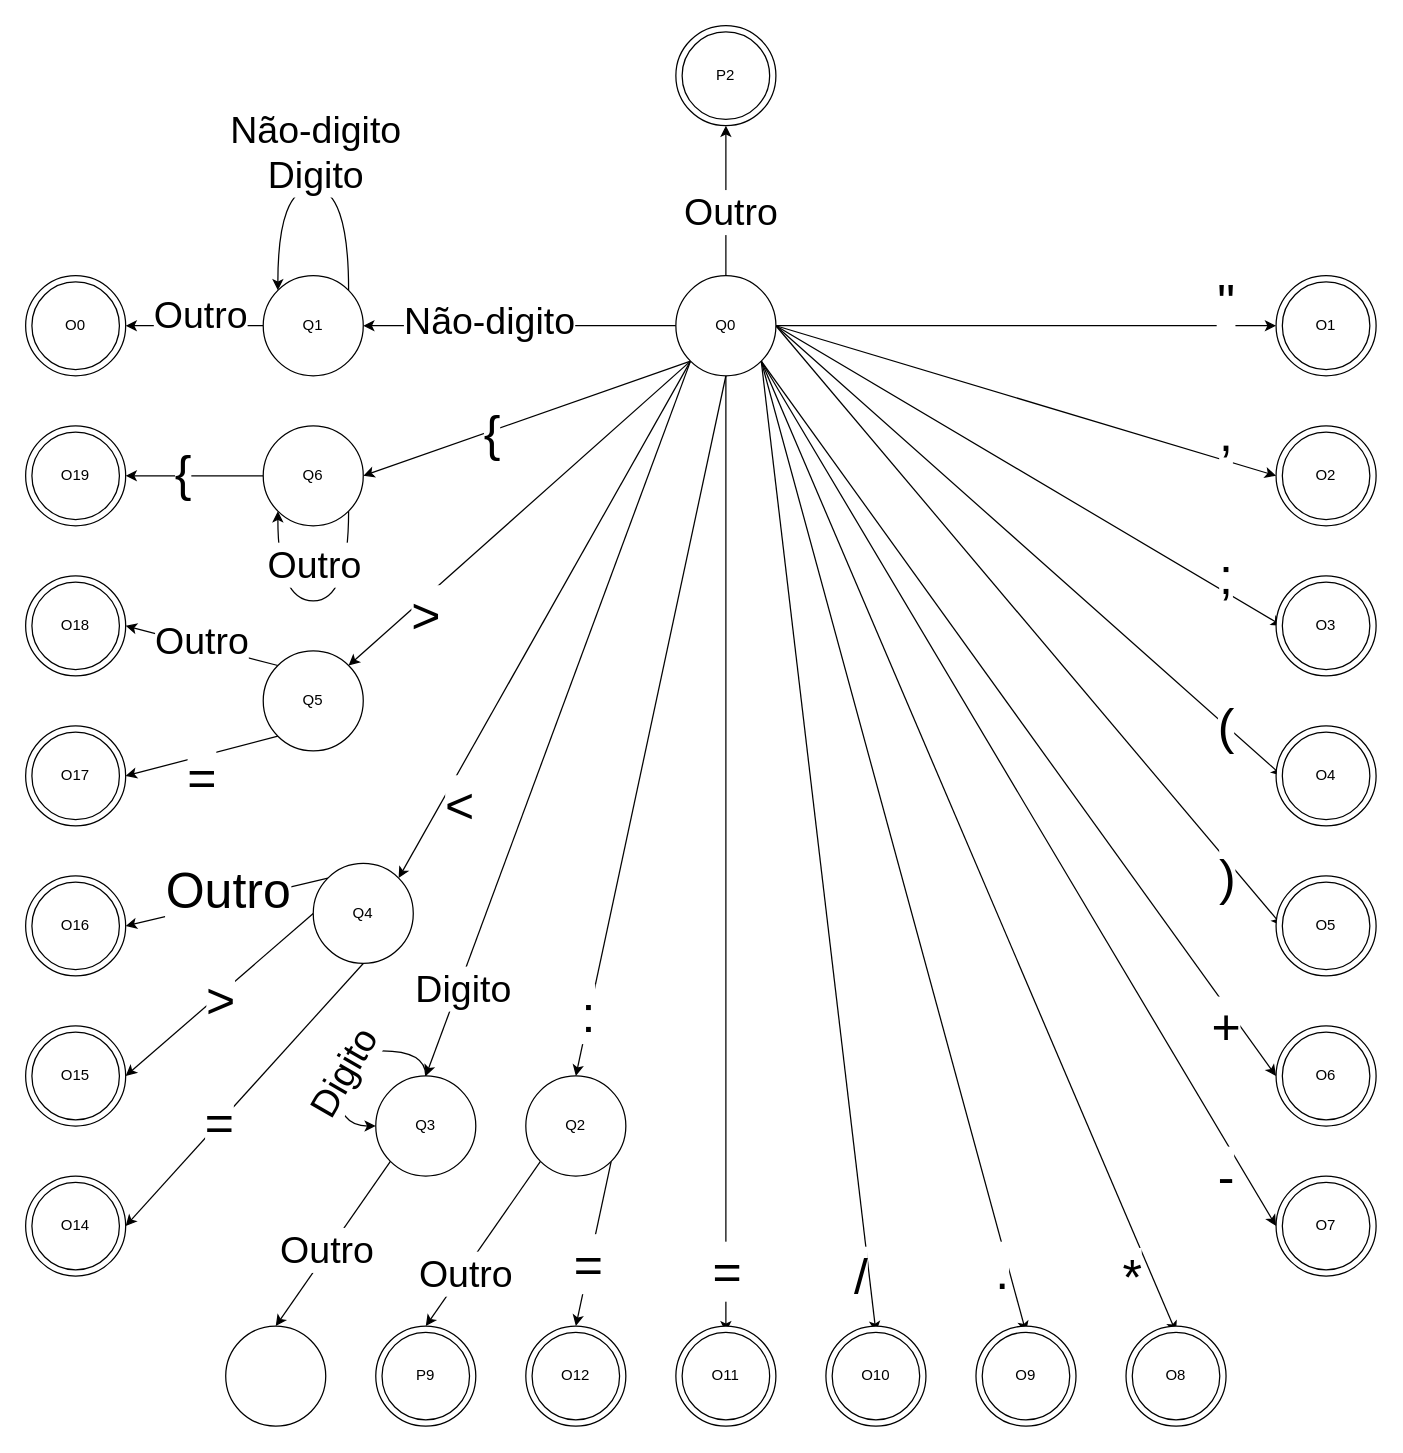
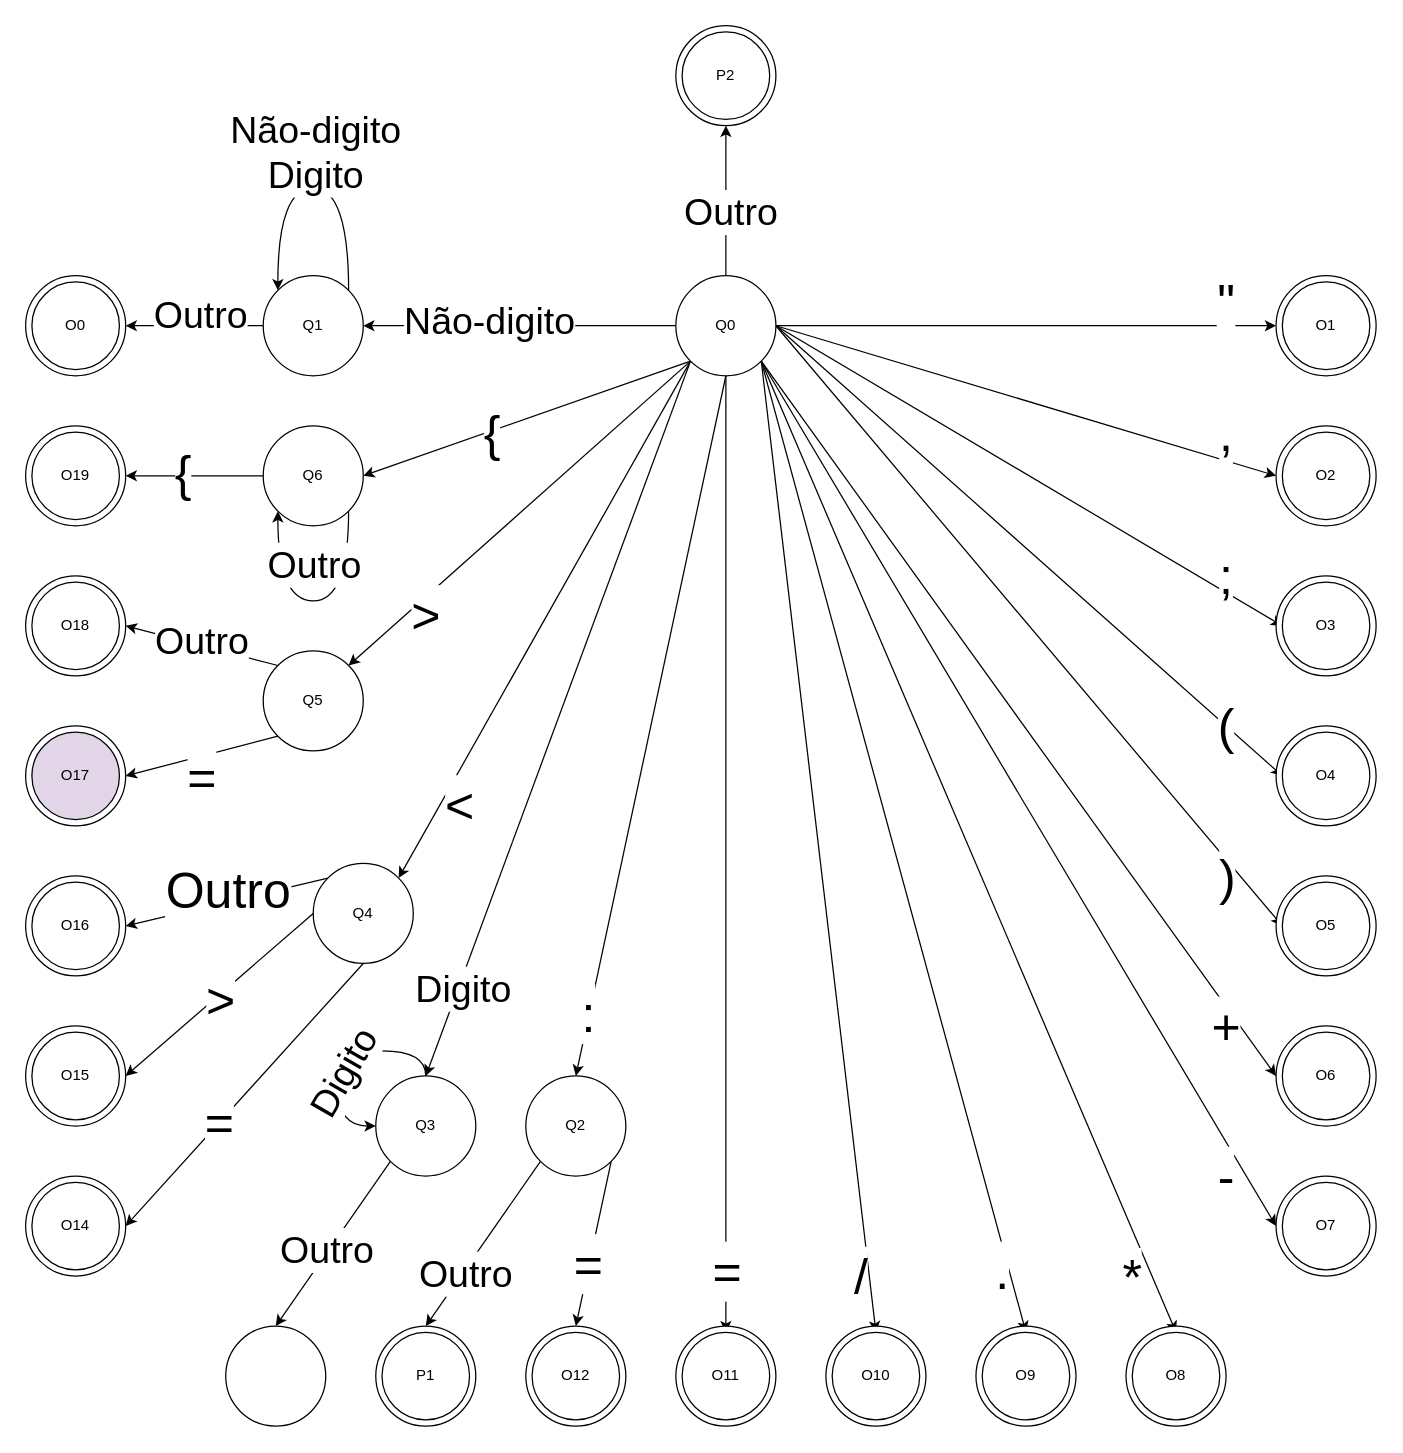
node "O17": fillcolor #ffffff -> #e1d5e7
node "P9": label "P9" -> "P1"
